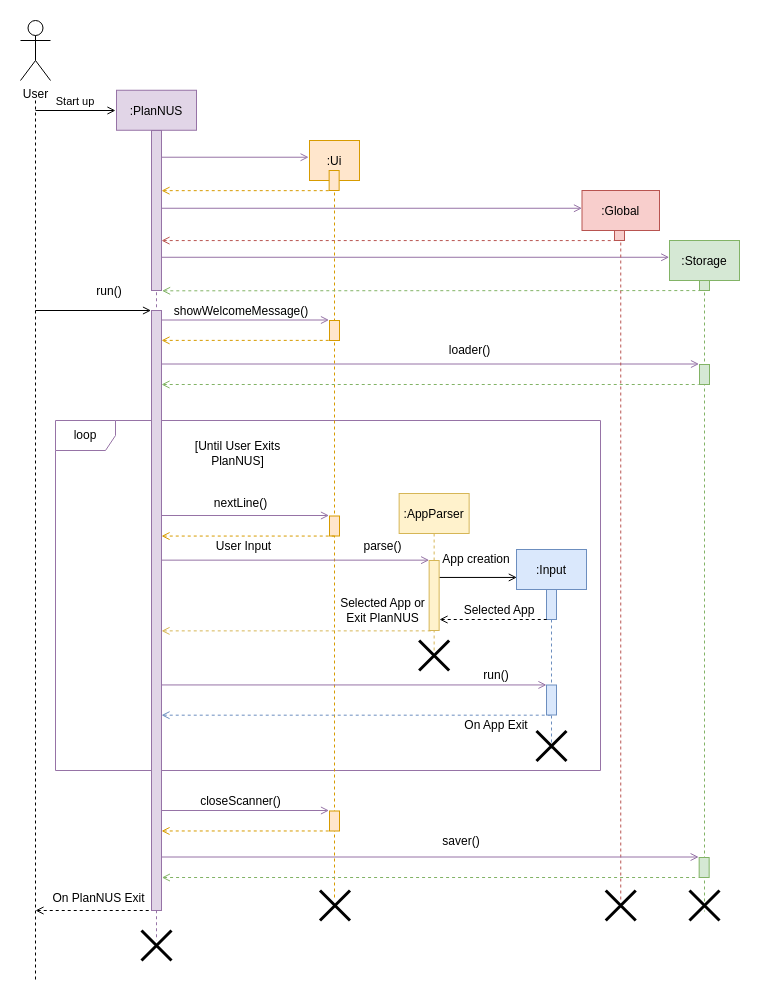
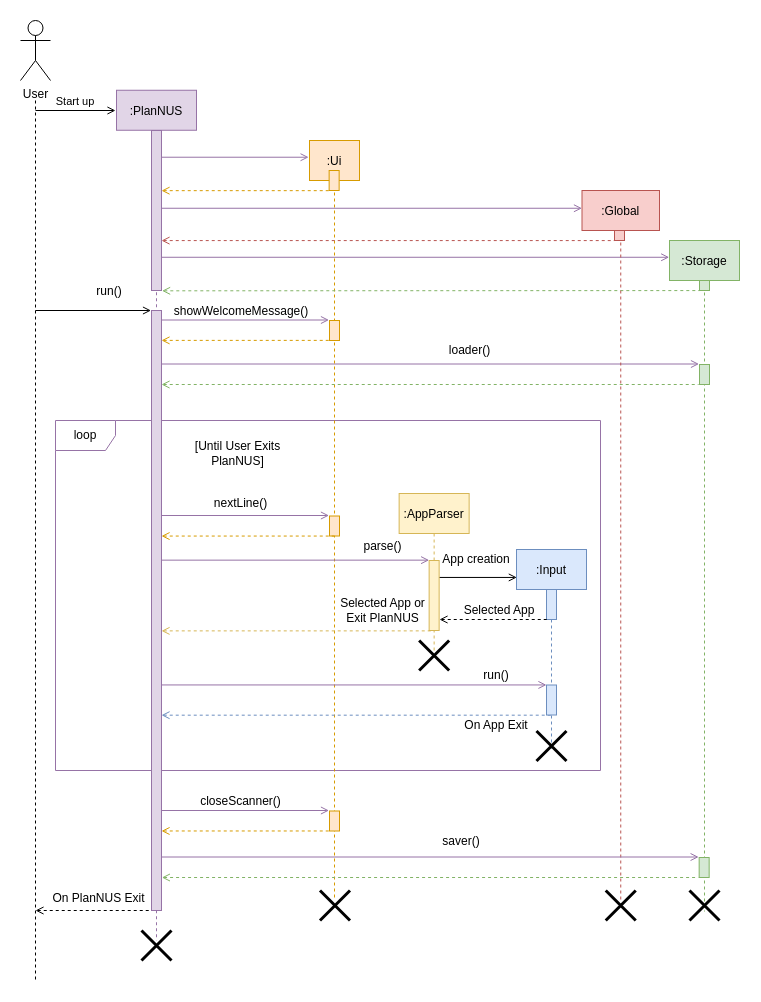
node "User Input": removed
